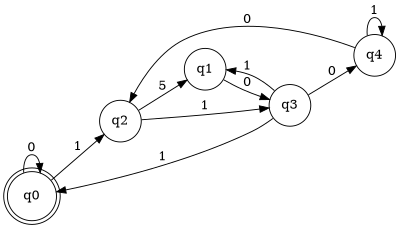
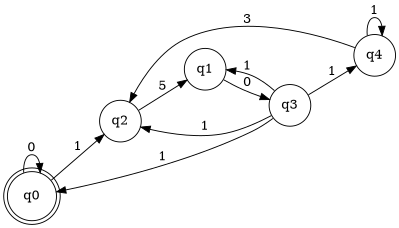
edge "q4" -> "q2": label "0" -> "3"
edge "q3" -> "q4": label "0" -> "1"
edge "q2" -> "q3": reversed
